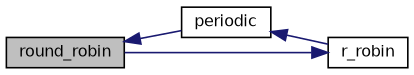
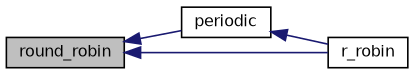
edge "round_robin" -> "r_robin": reversed
